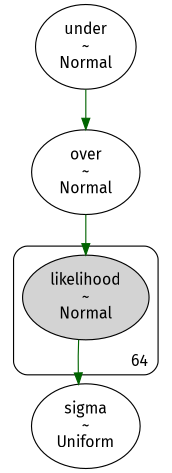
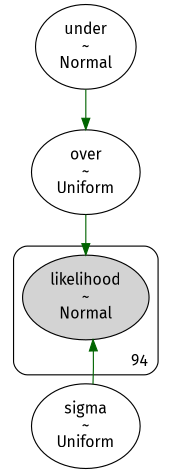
node "over ~ Normal": label "over ~ Normal" -> "over ~ Uniform"
edge "likelihood ~ Normal" -> "sigma ~ Uniform": reversed
cluster "64": label "64" -> "94"
